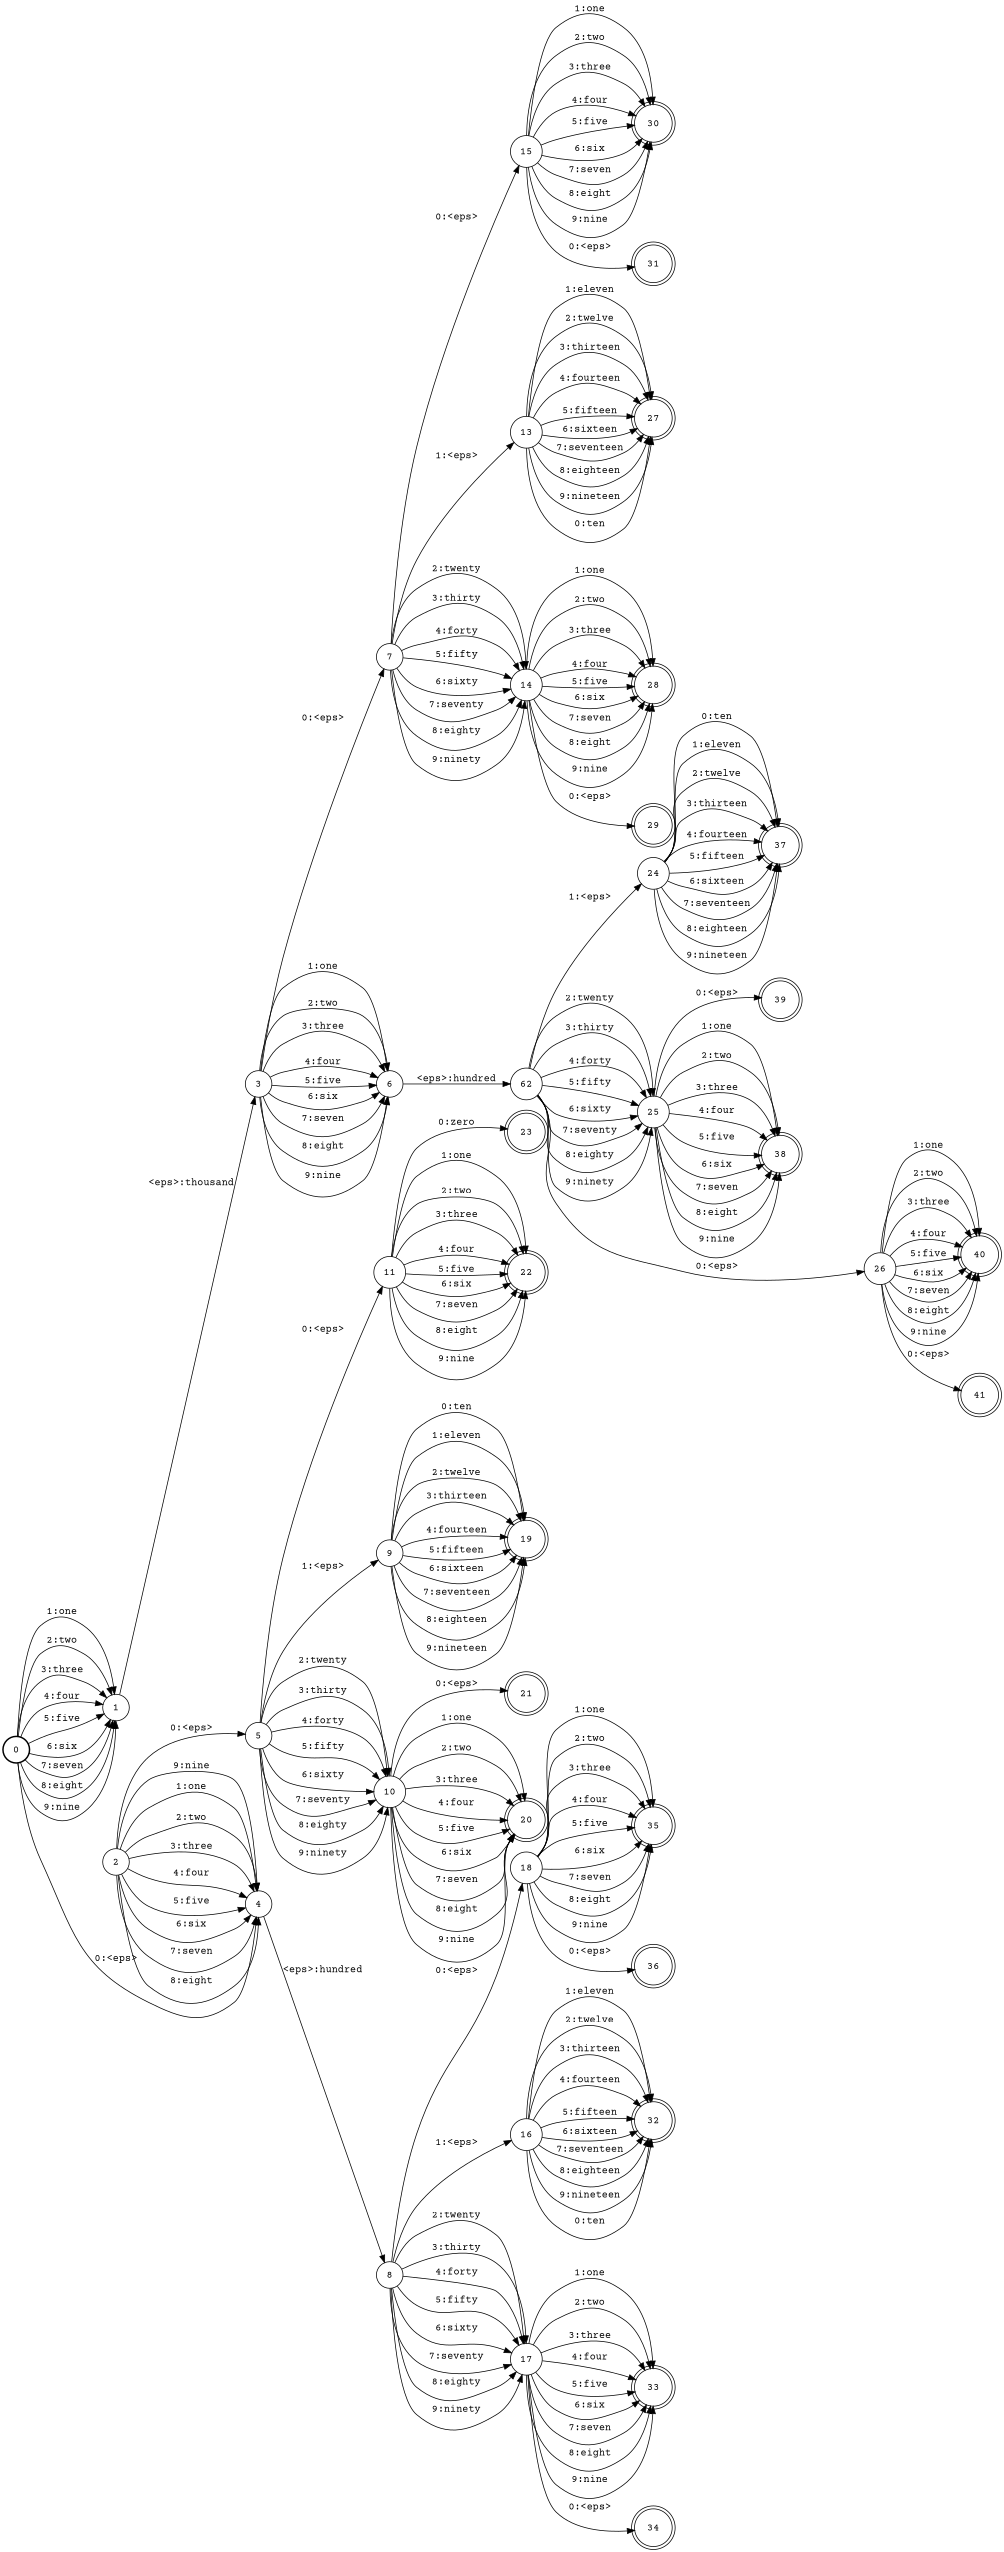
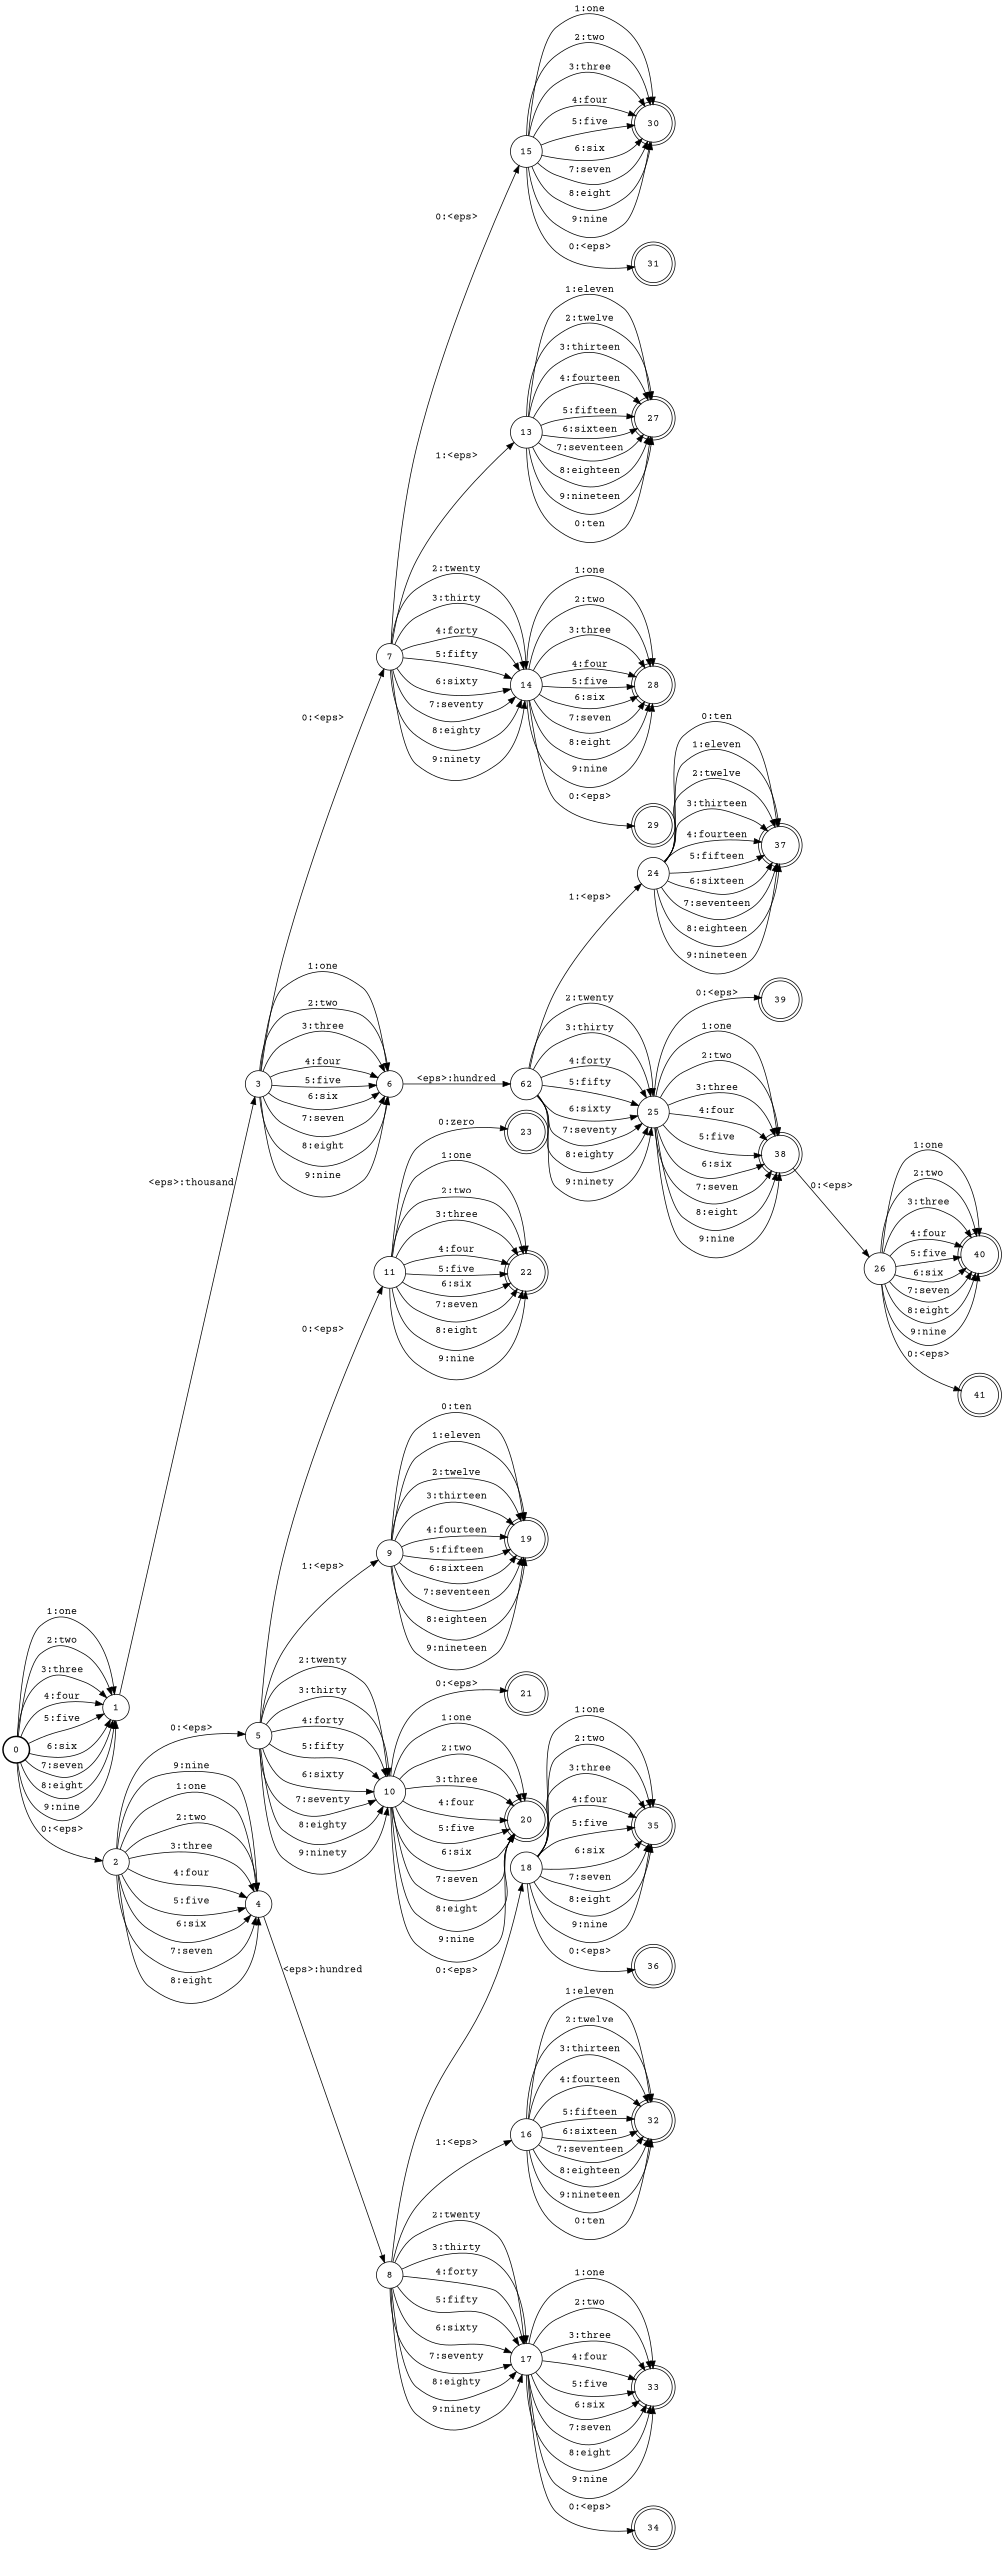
edge "62" -> "26": now "38" -> "26"
edge "0" -> "4": now "0" -> "2"
